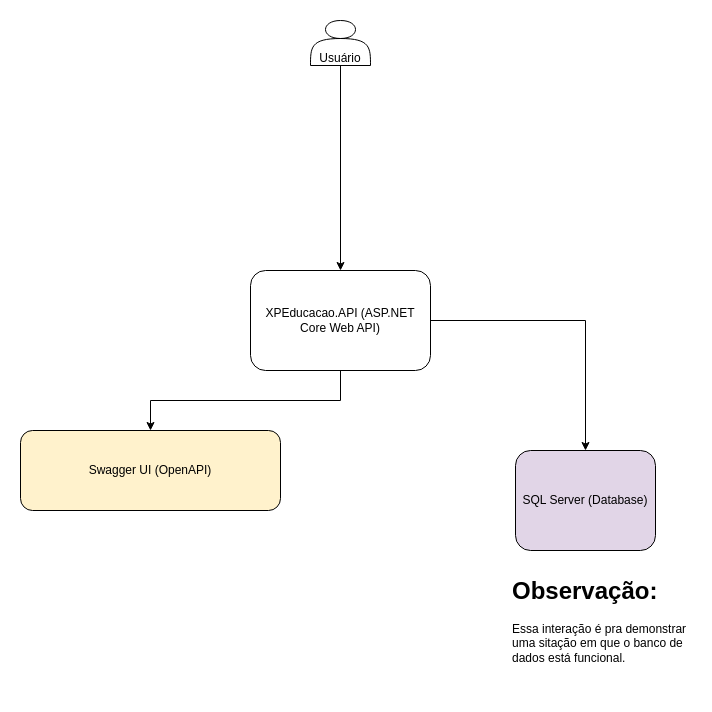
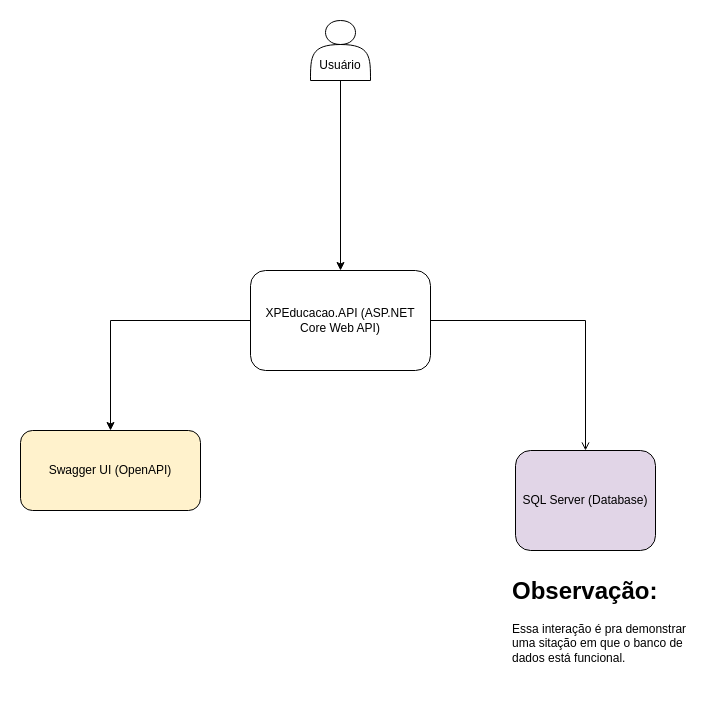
node "Usuário": size 60x45 -> 60x60
edge "XPEducacao.API (ASP.NET Core Web API)" -> "SQL Server (Database)": arrowhead classic -> open
node "Swagger UI (OpenAPI)": size 260x80 -> 180x80
